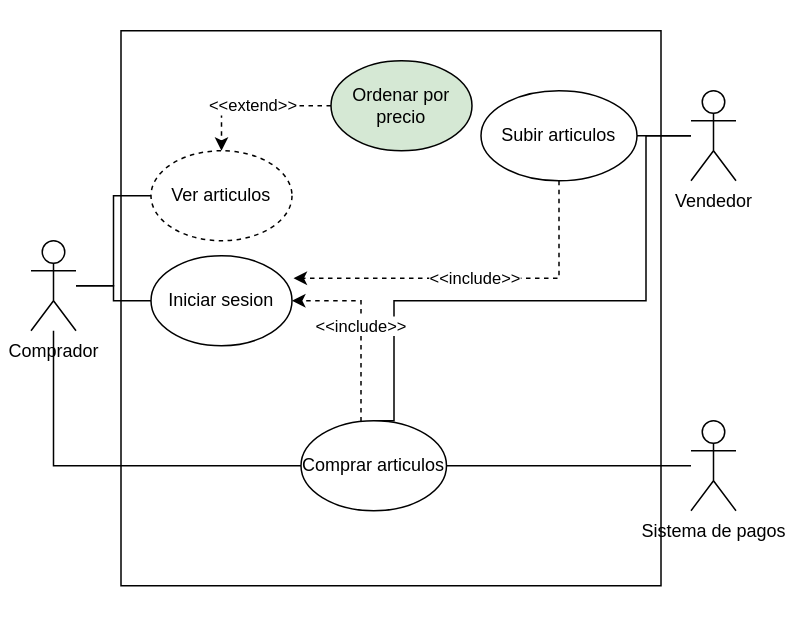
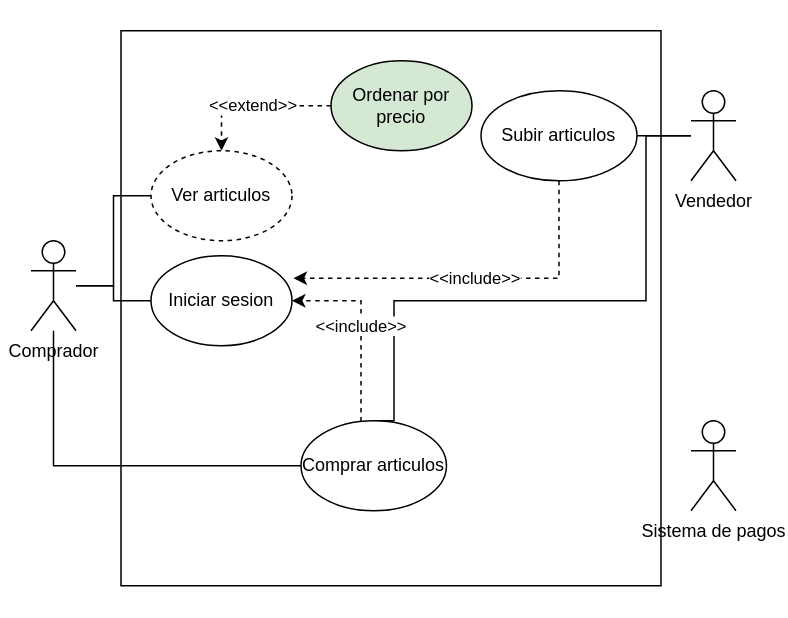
edge "Comprar articulos" -- "Sistema de pagos": removed
